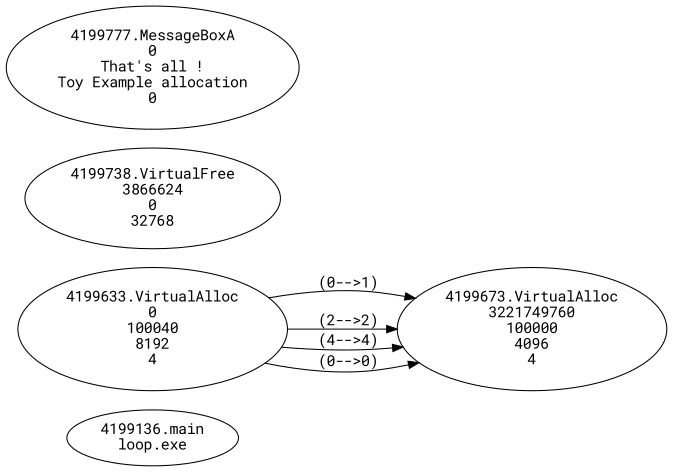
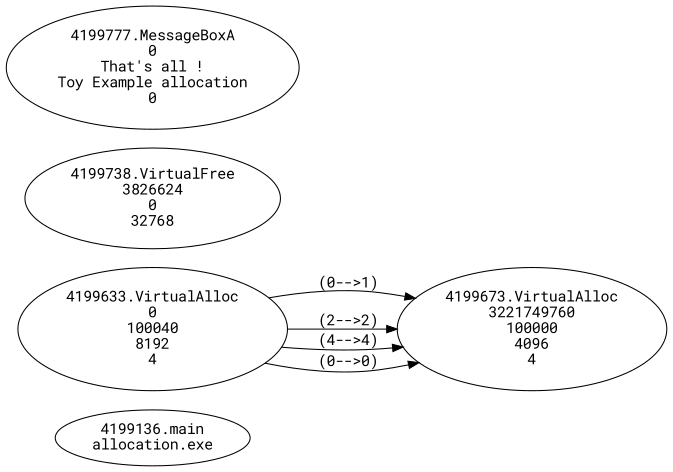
node "4199738.VirtualFree 3866624 0 32768": label "4199738.VirtualFree 3866624 0 32768" -> "4199738.VirtualFree 3826624 0 32768"
node "4199136.main loop.exe": label "4199136.main loop.exe" -> "4199136.main allocation.exe"
